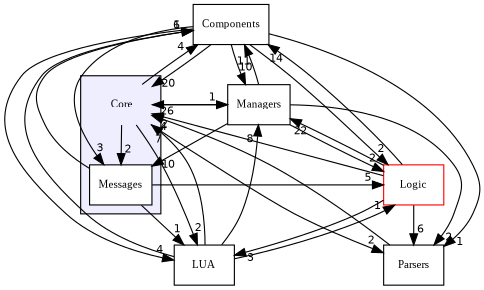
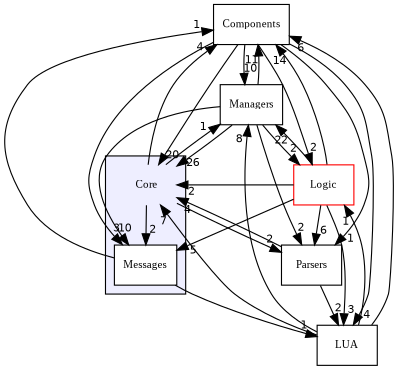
edge "Core" -> "LUA": now "Parsers" -> "LUA"
edge "Messages" -> "Logic": reversed
